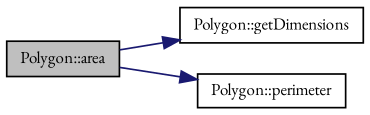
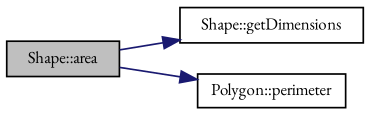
node "Polygon::getDimensions": label "Polygon::getDimensions" -> "Shape::getDimensions"
node "Polygon::area": label "Polygon::area" -> "Shape::area"
